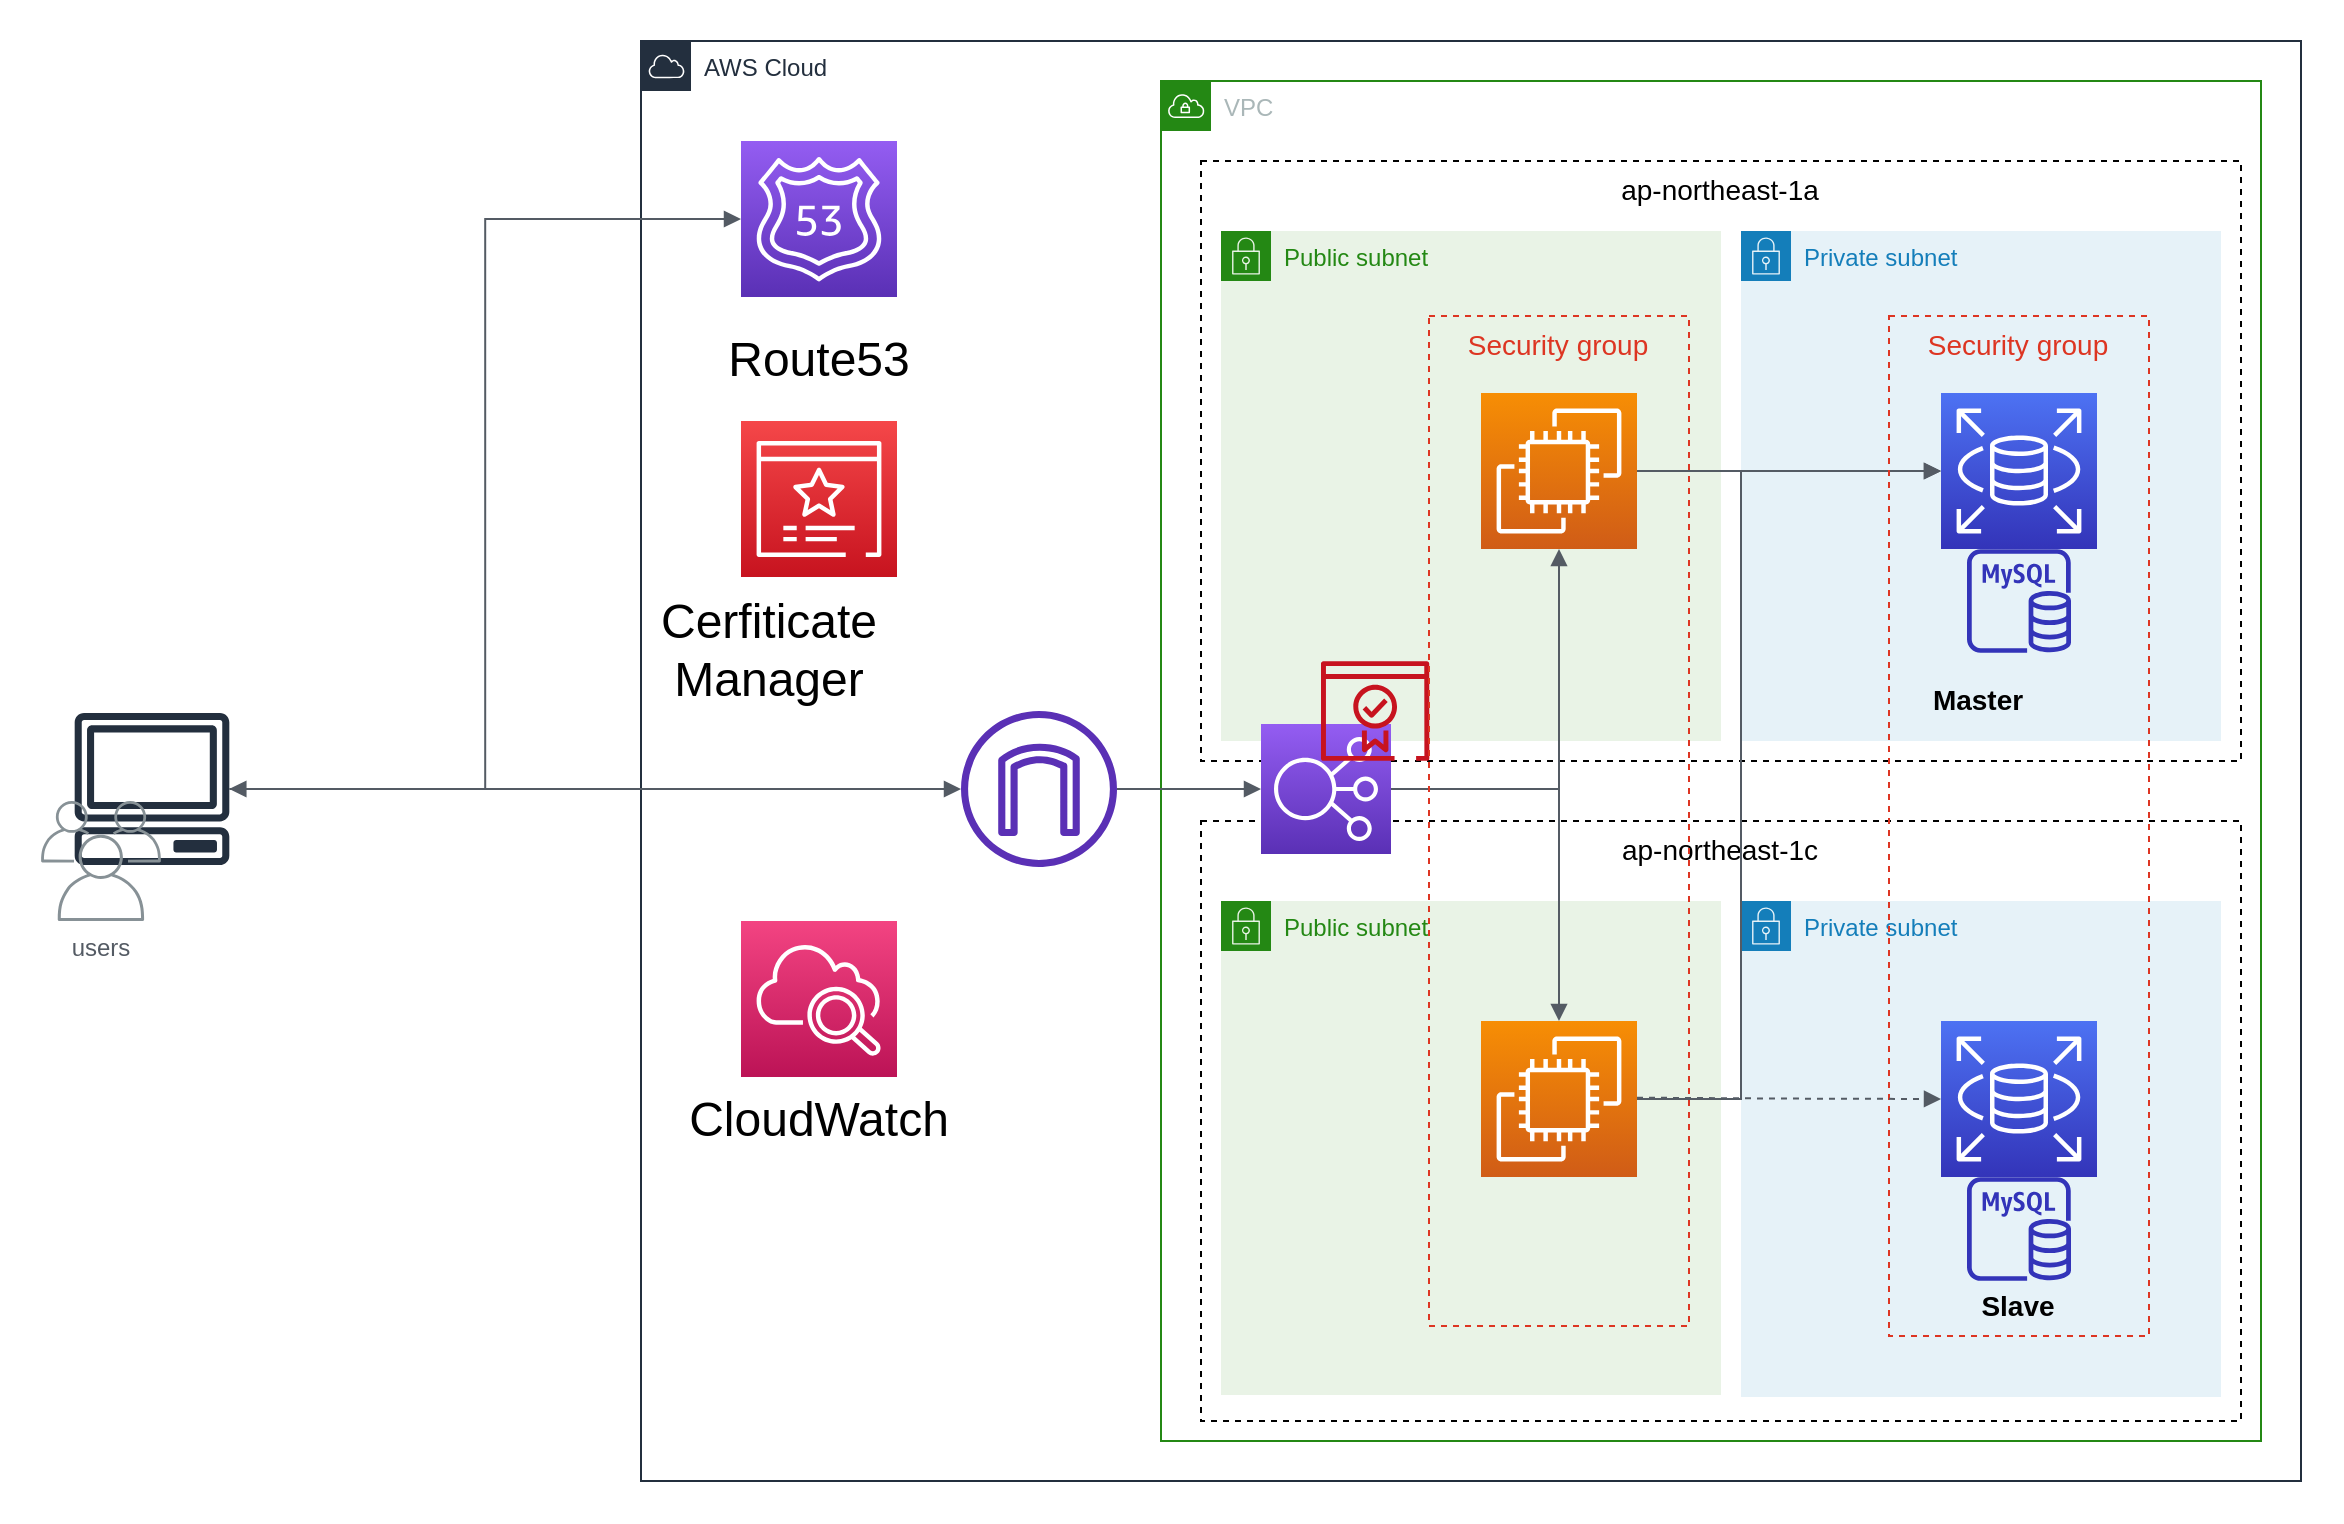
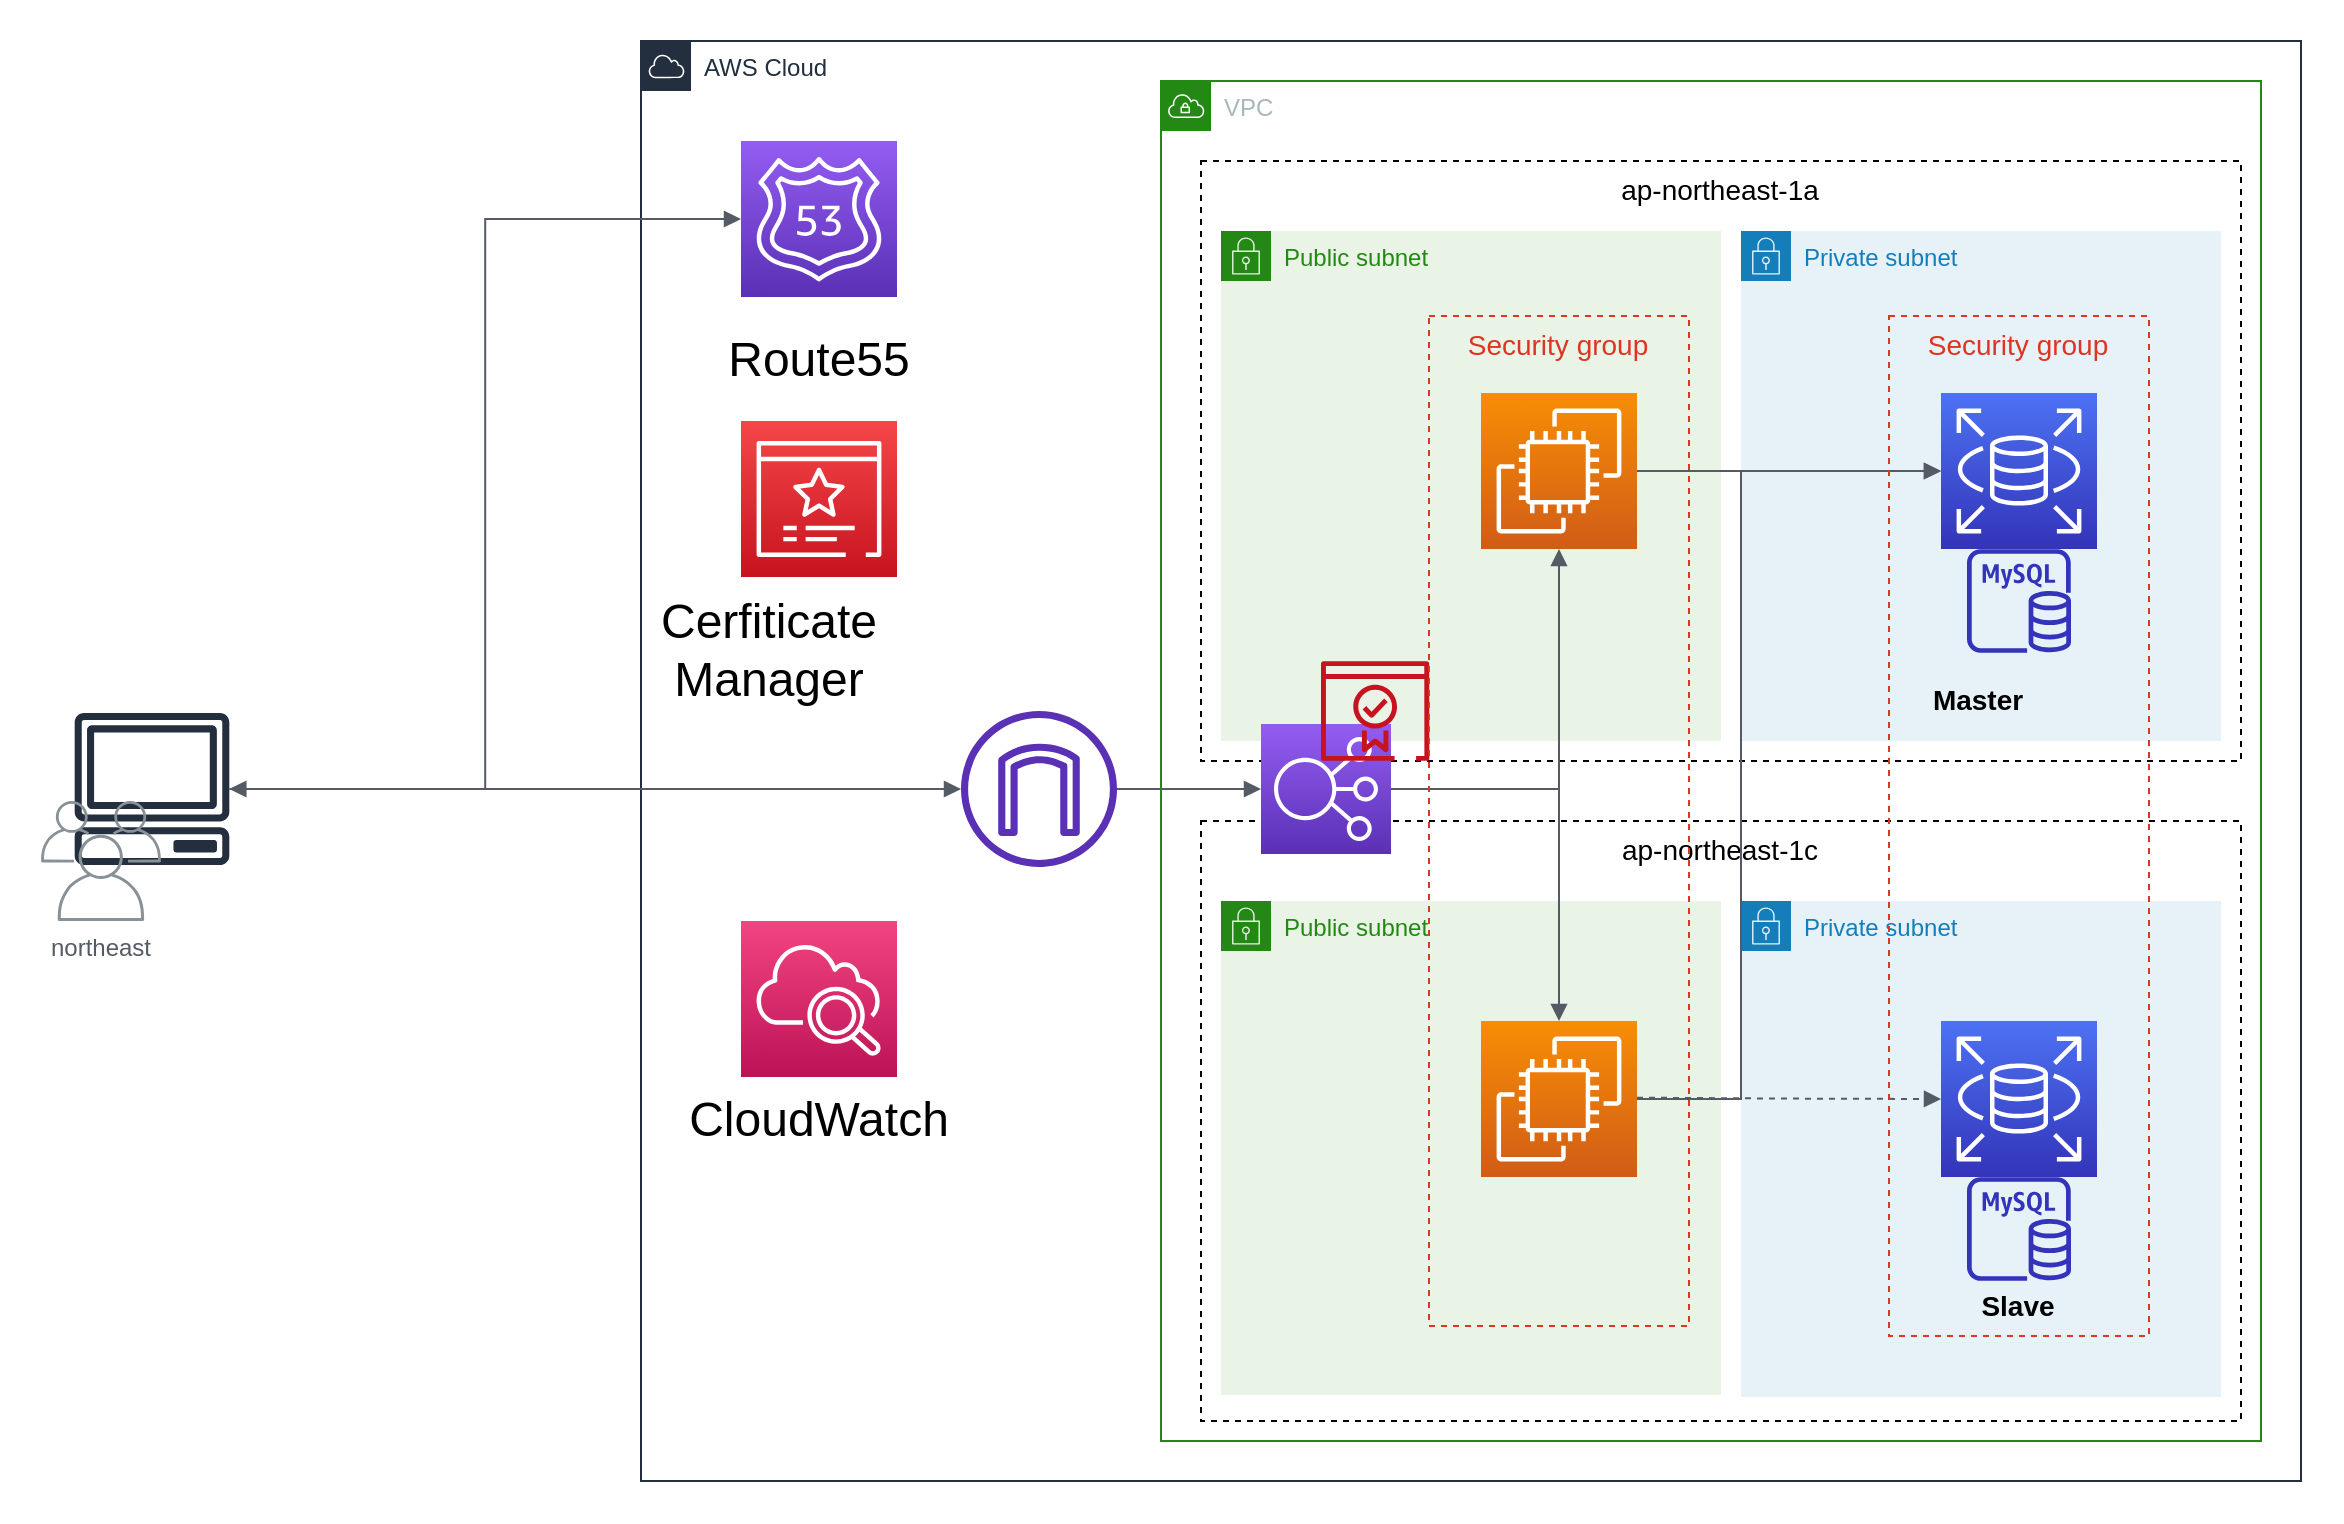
node "Route53": label "Route53" -> "Route55"
node "users": label "users" -> "northeast"
